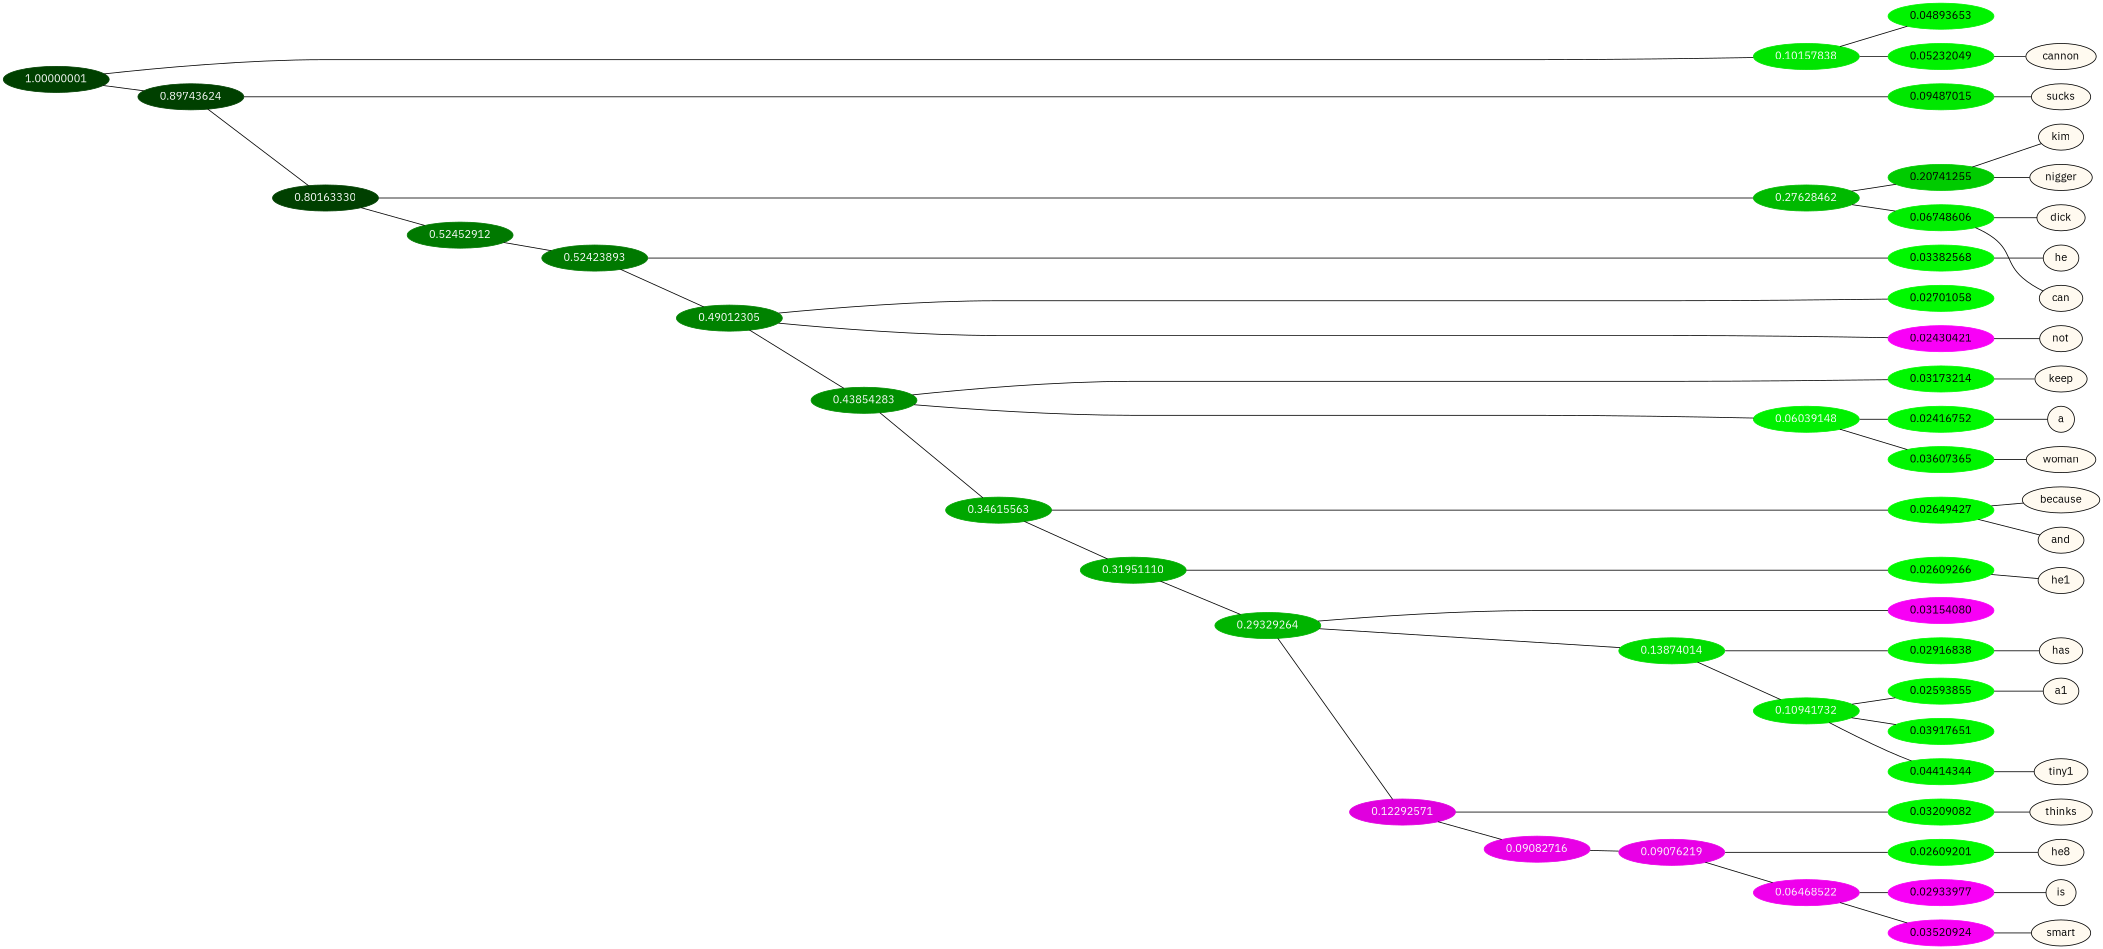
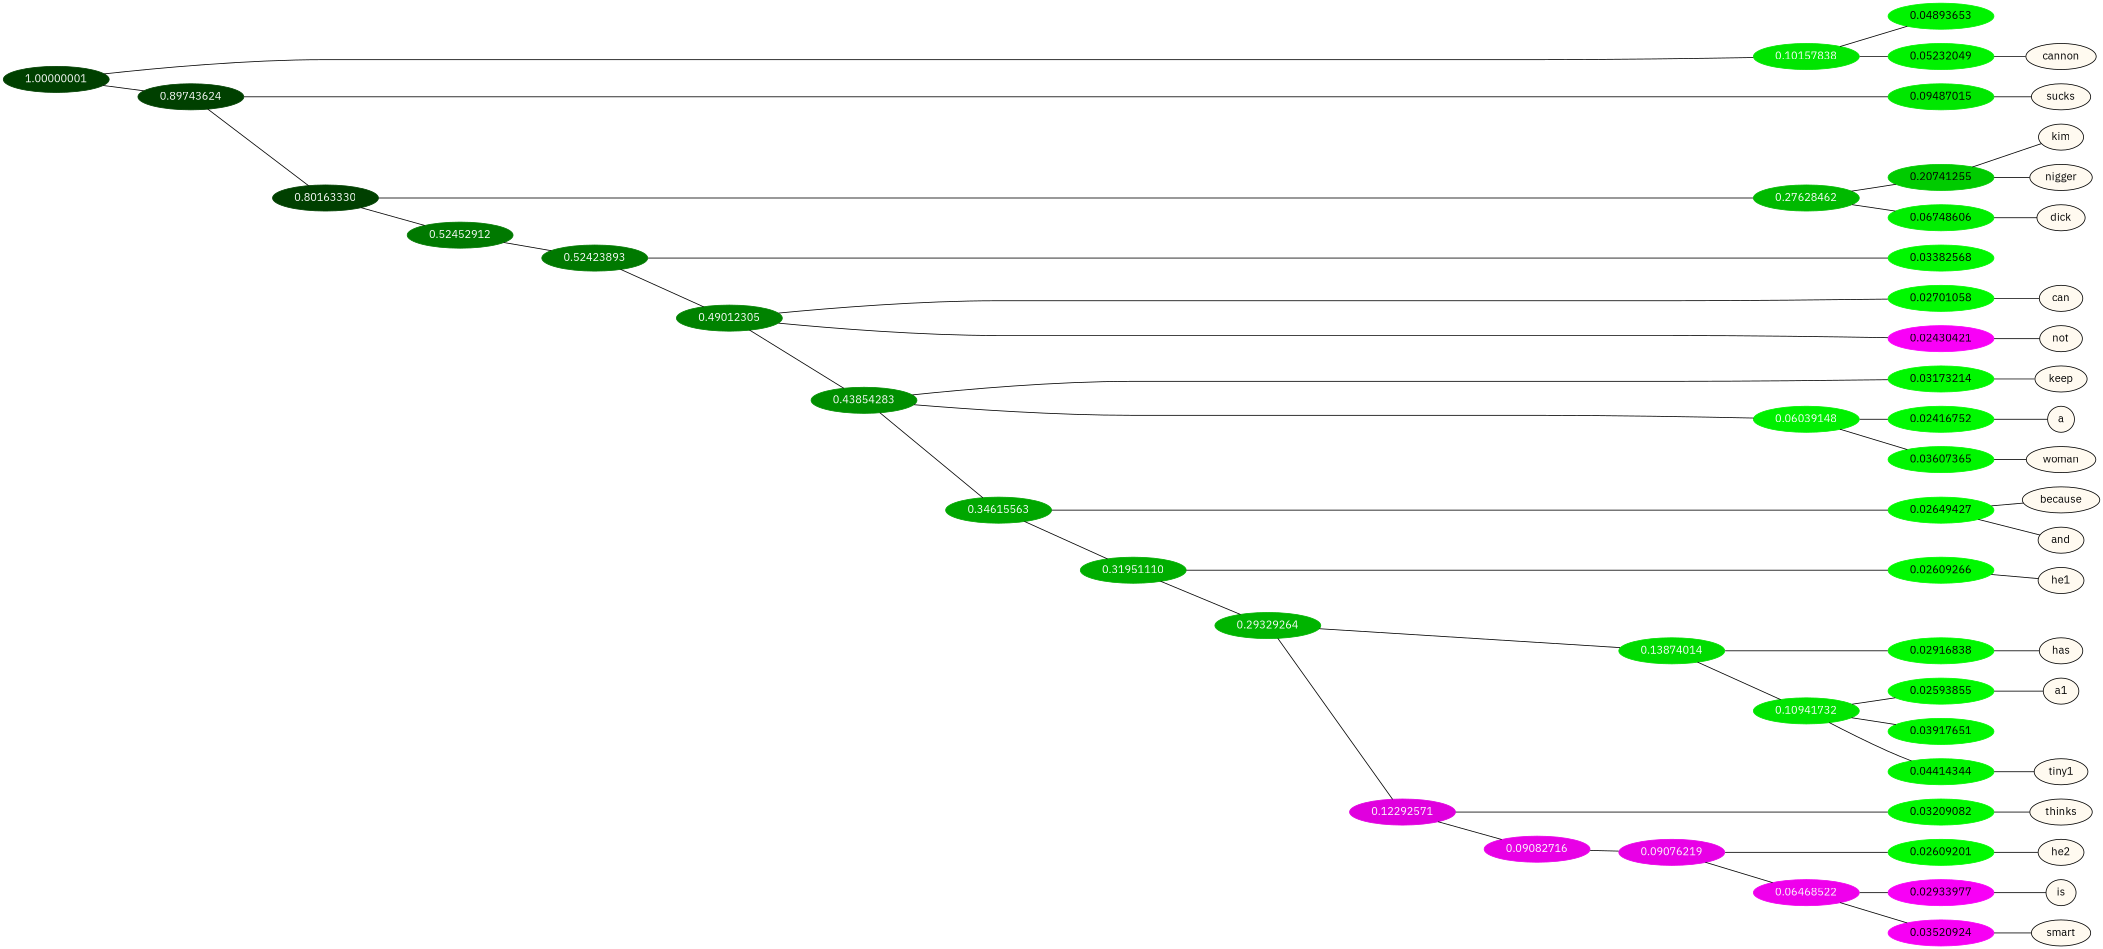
node "he": removed
edge "0.06748606" -- "can": now "0.02701058" -- "can"
node "0.03154080": removed
node "he8": label "he8" -> "he2"
